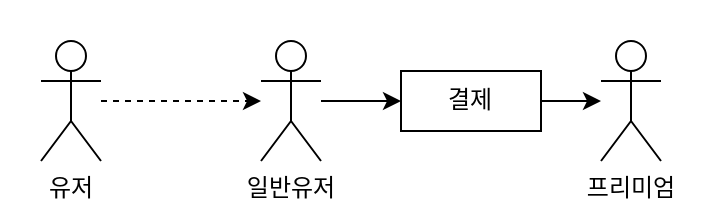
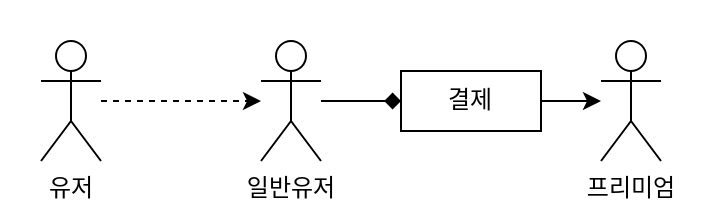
edge "일반유저" -> "결제": arrowhead classic -> diamond
